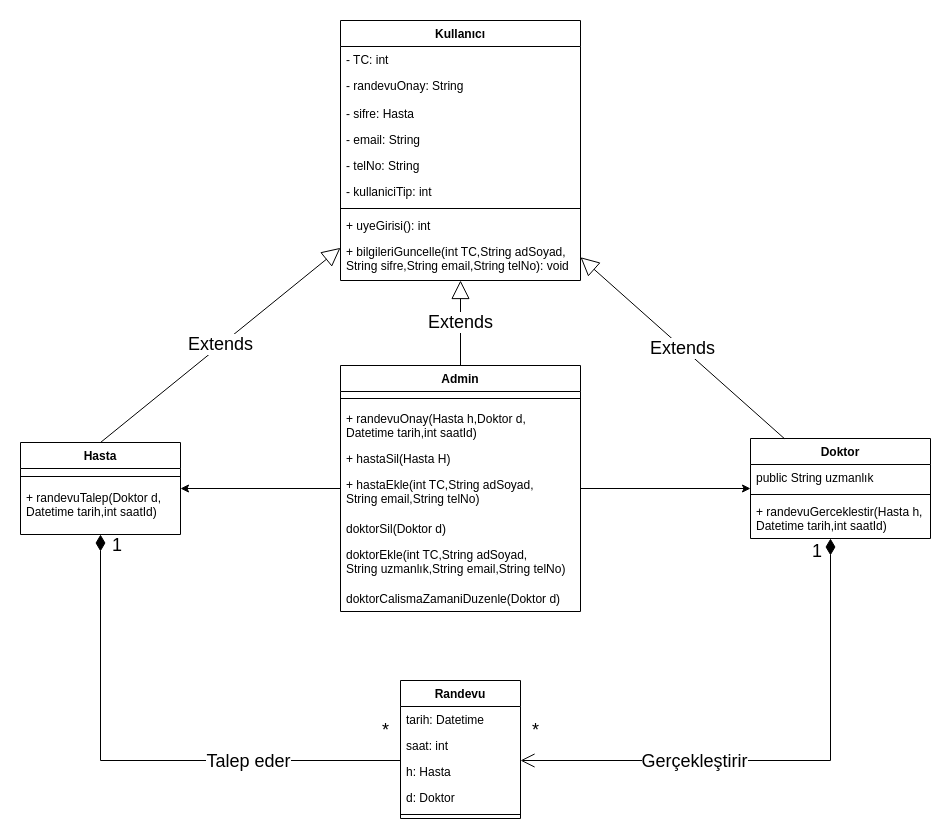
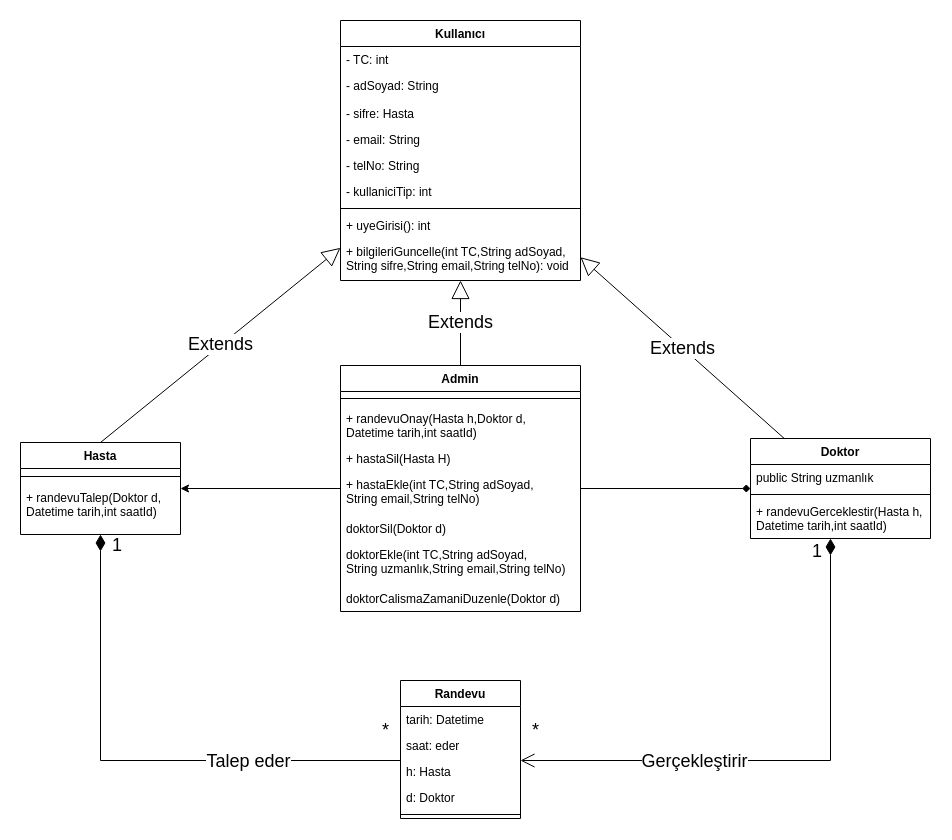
node "- randevuOnay: String": label "- randevuOnay: String" -> "- adSoyad: String"
edge "Admin" -> "Doktor": arrowhead classic -> diamond
node "saat: int": label "saat: int" -> "saat: eder"
